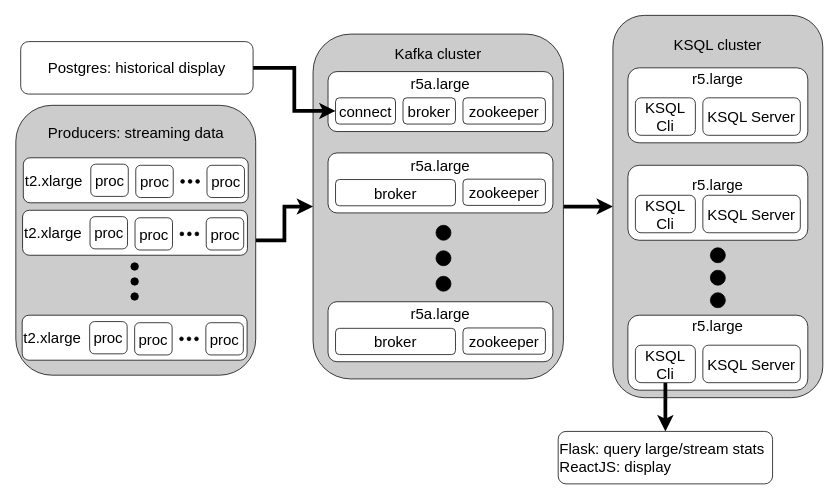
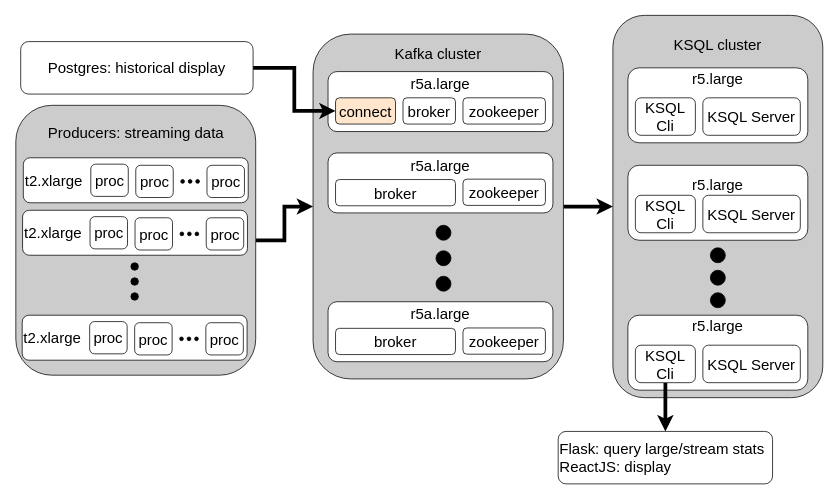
node "connect": fillcolor #ffffff -> #ffe6cc
